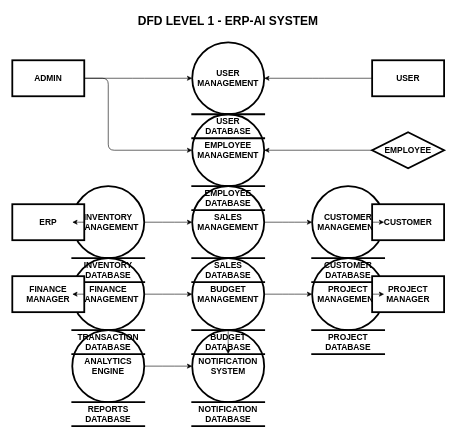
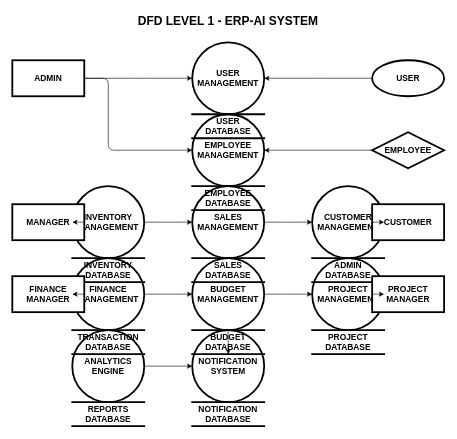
node "USER": shape rectangle -> ellipse
node "ERP": label "ERP" -> "MANAGER"
node "CUSTOMER DATABASE": label "CUSTOMER DATABASE" -> "ADMIN DATABASE"
